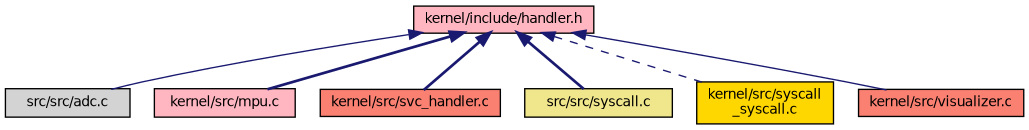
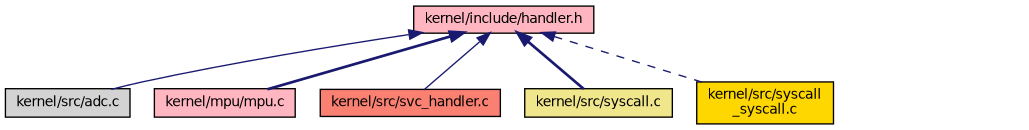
edge "kernel/src/svc_handler.c" -> "kernel/include/handler.h": style bold -> solid
node "src/src/adc.c": label "src/src/adc.c" -> "kernel/src/adc.c"
node "kernel/src/mpu.c": label "kernel/src/mpu.c" -> "kernel/mpu/mpu.c"
node "src/src/syscall.c": label "src/src/syscall.c" -> "kernel/src/syscall.c"
node "kernel/src/visualizer.c": removed
